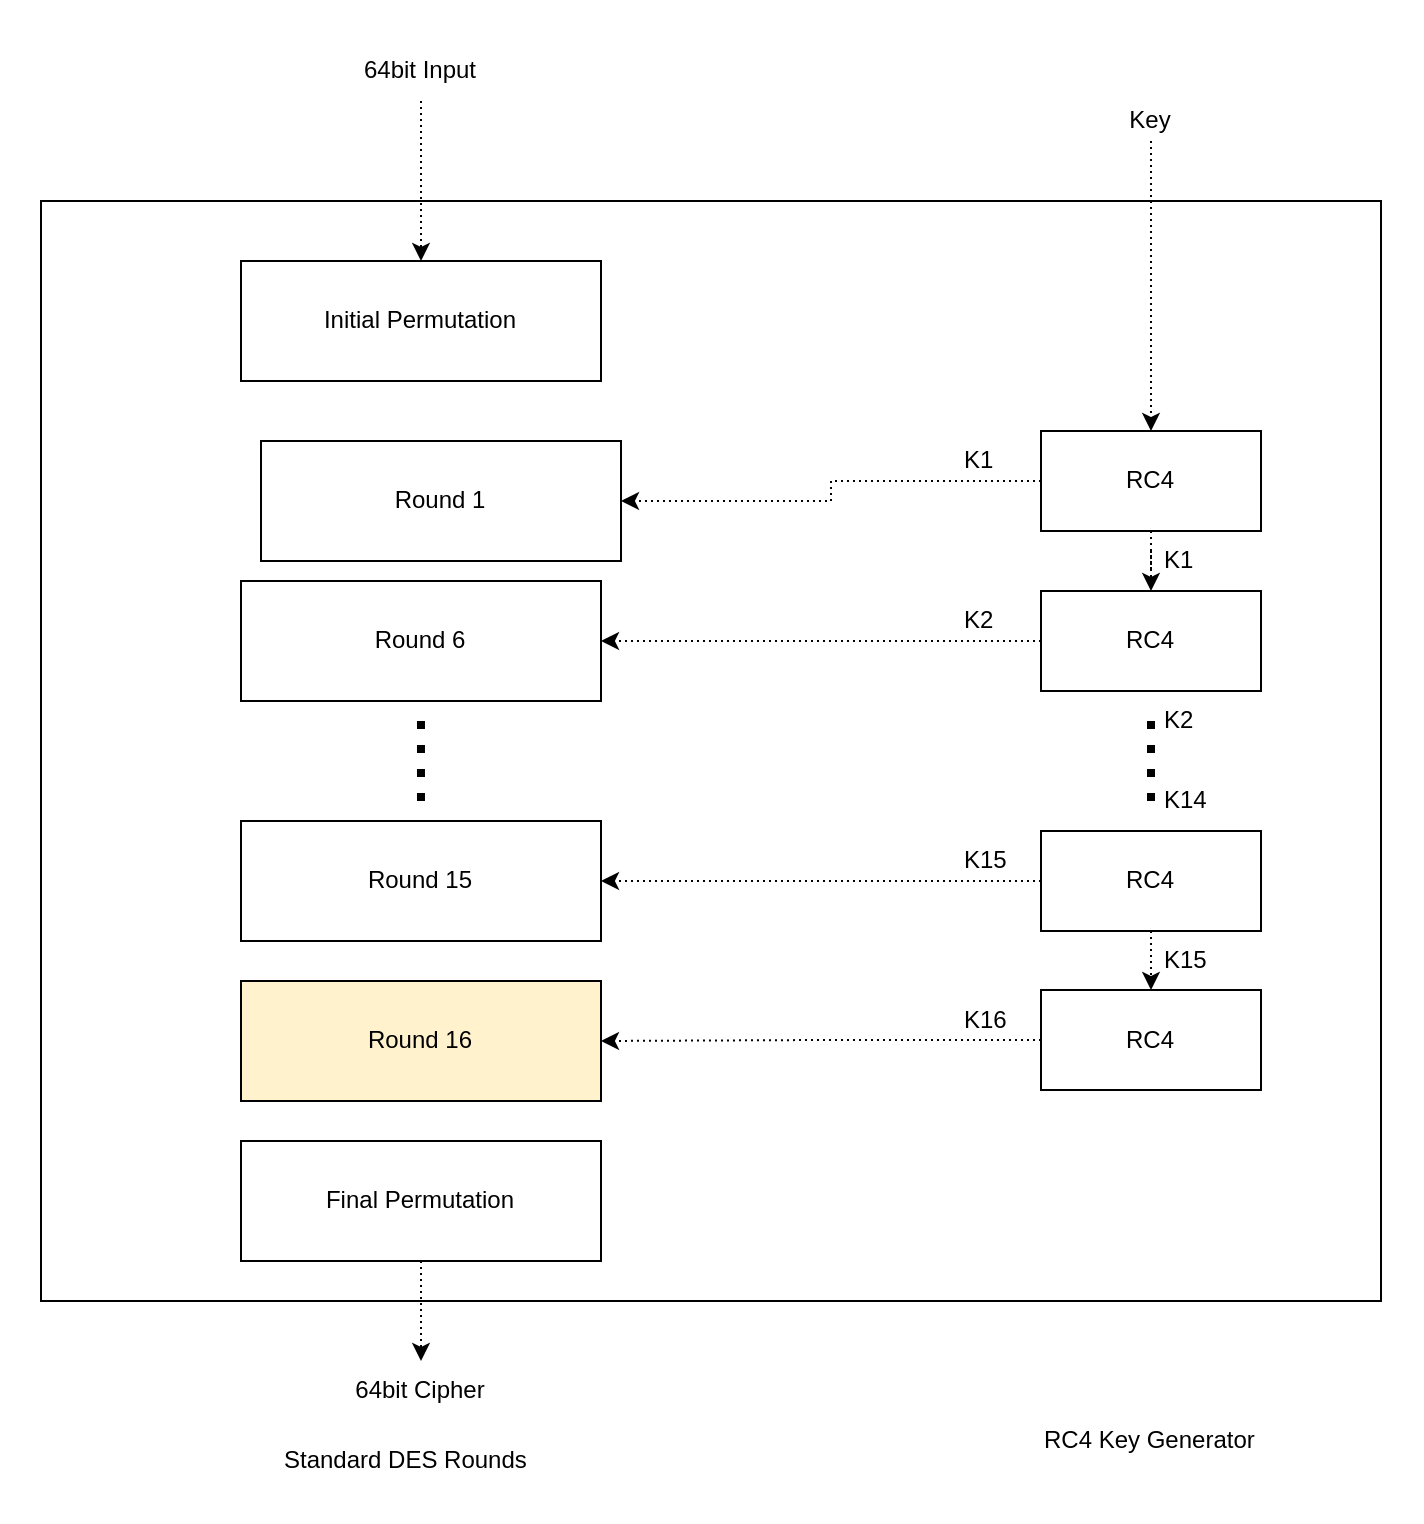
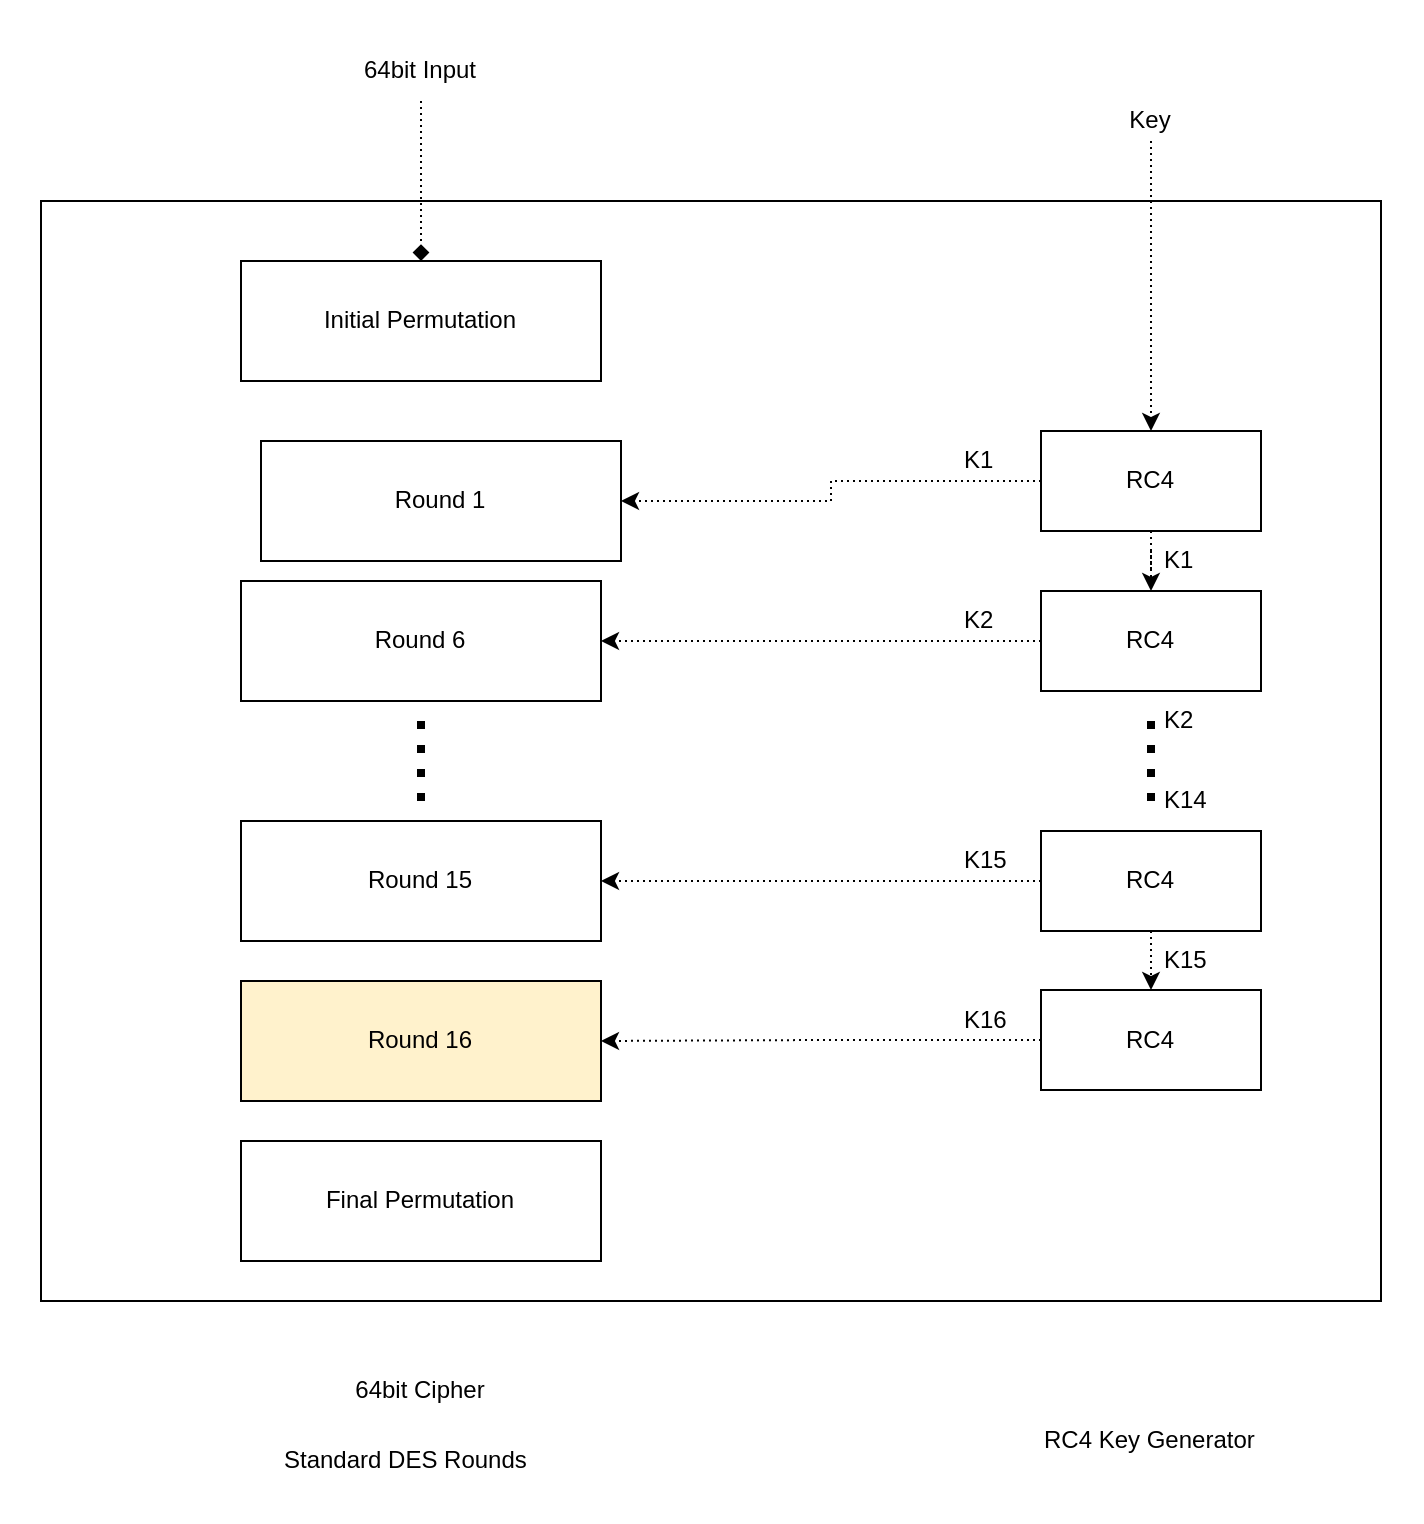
edge "64bit Input" -> "Initial Permutation": arrowhead classic -> diamond
edge "Final Permutation" -> "64bit Cipher": removed
